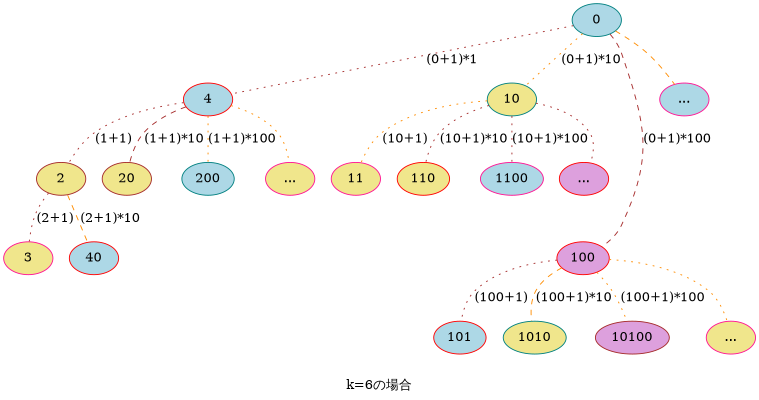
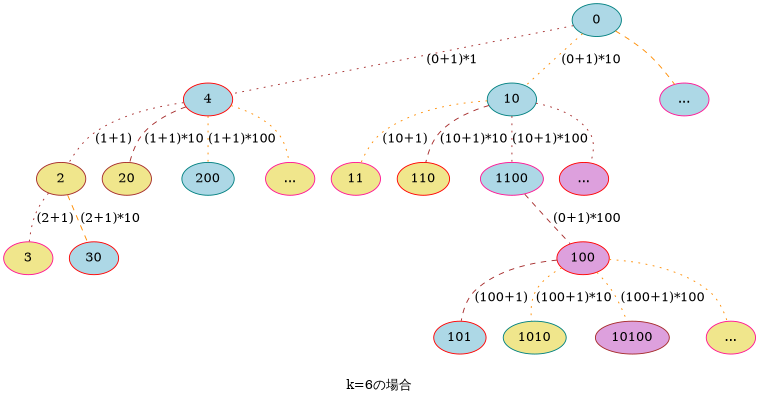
node "10": fillcolor khaki -> lightblue
edge "10" -- "110": style dotted -> dashed
edge "0" -- "100": now "1100" -- "100"
node "40": label "40" -> "30"
edge "100" -- "101": style dotted -> dashed
edge "100" -- "1010": style dashed -> dotted
